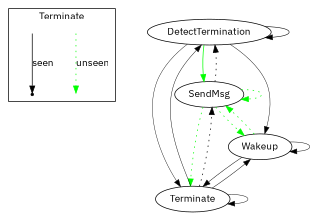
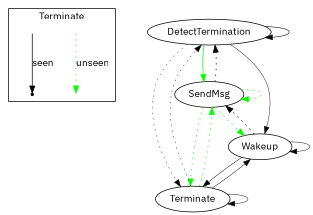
edge "DetectTermination" -> "Terminate": style solid -> dotted
edge "Terminate" -> "DetectTermination": style solid -> dotted
edge "Wakeup" -> "SendMsg": color green -> black
edge "Terminate" -> "SendMsg": color black -> green
